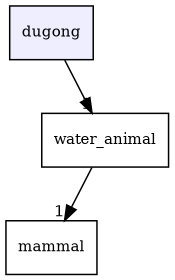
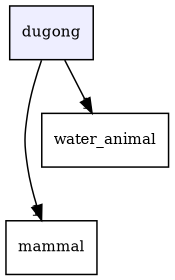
edge "water_animal" -> "mammal": now "dugong" -> "mammal"
